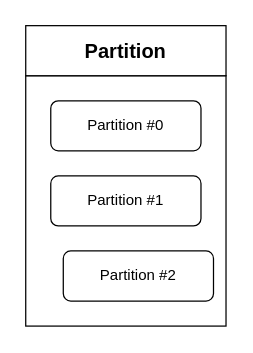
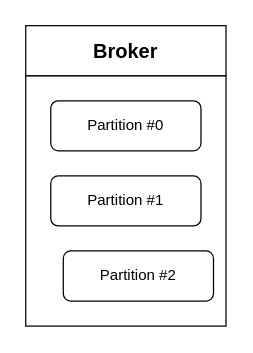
node "Partition": label "Partition" -> "Broker"
